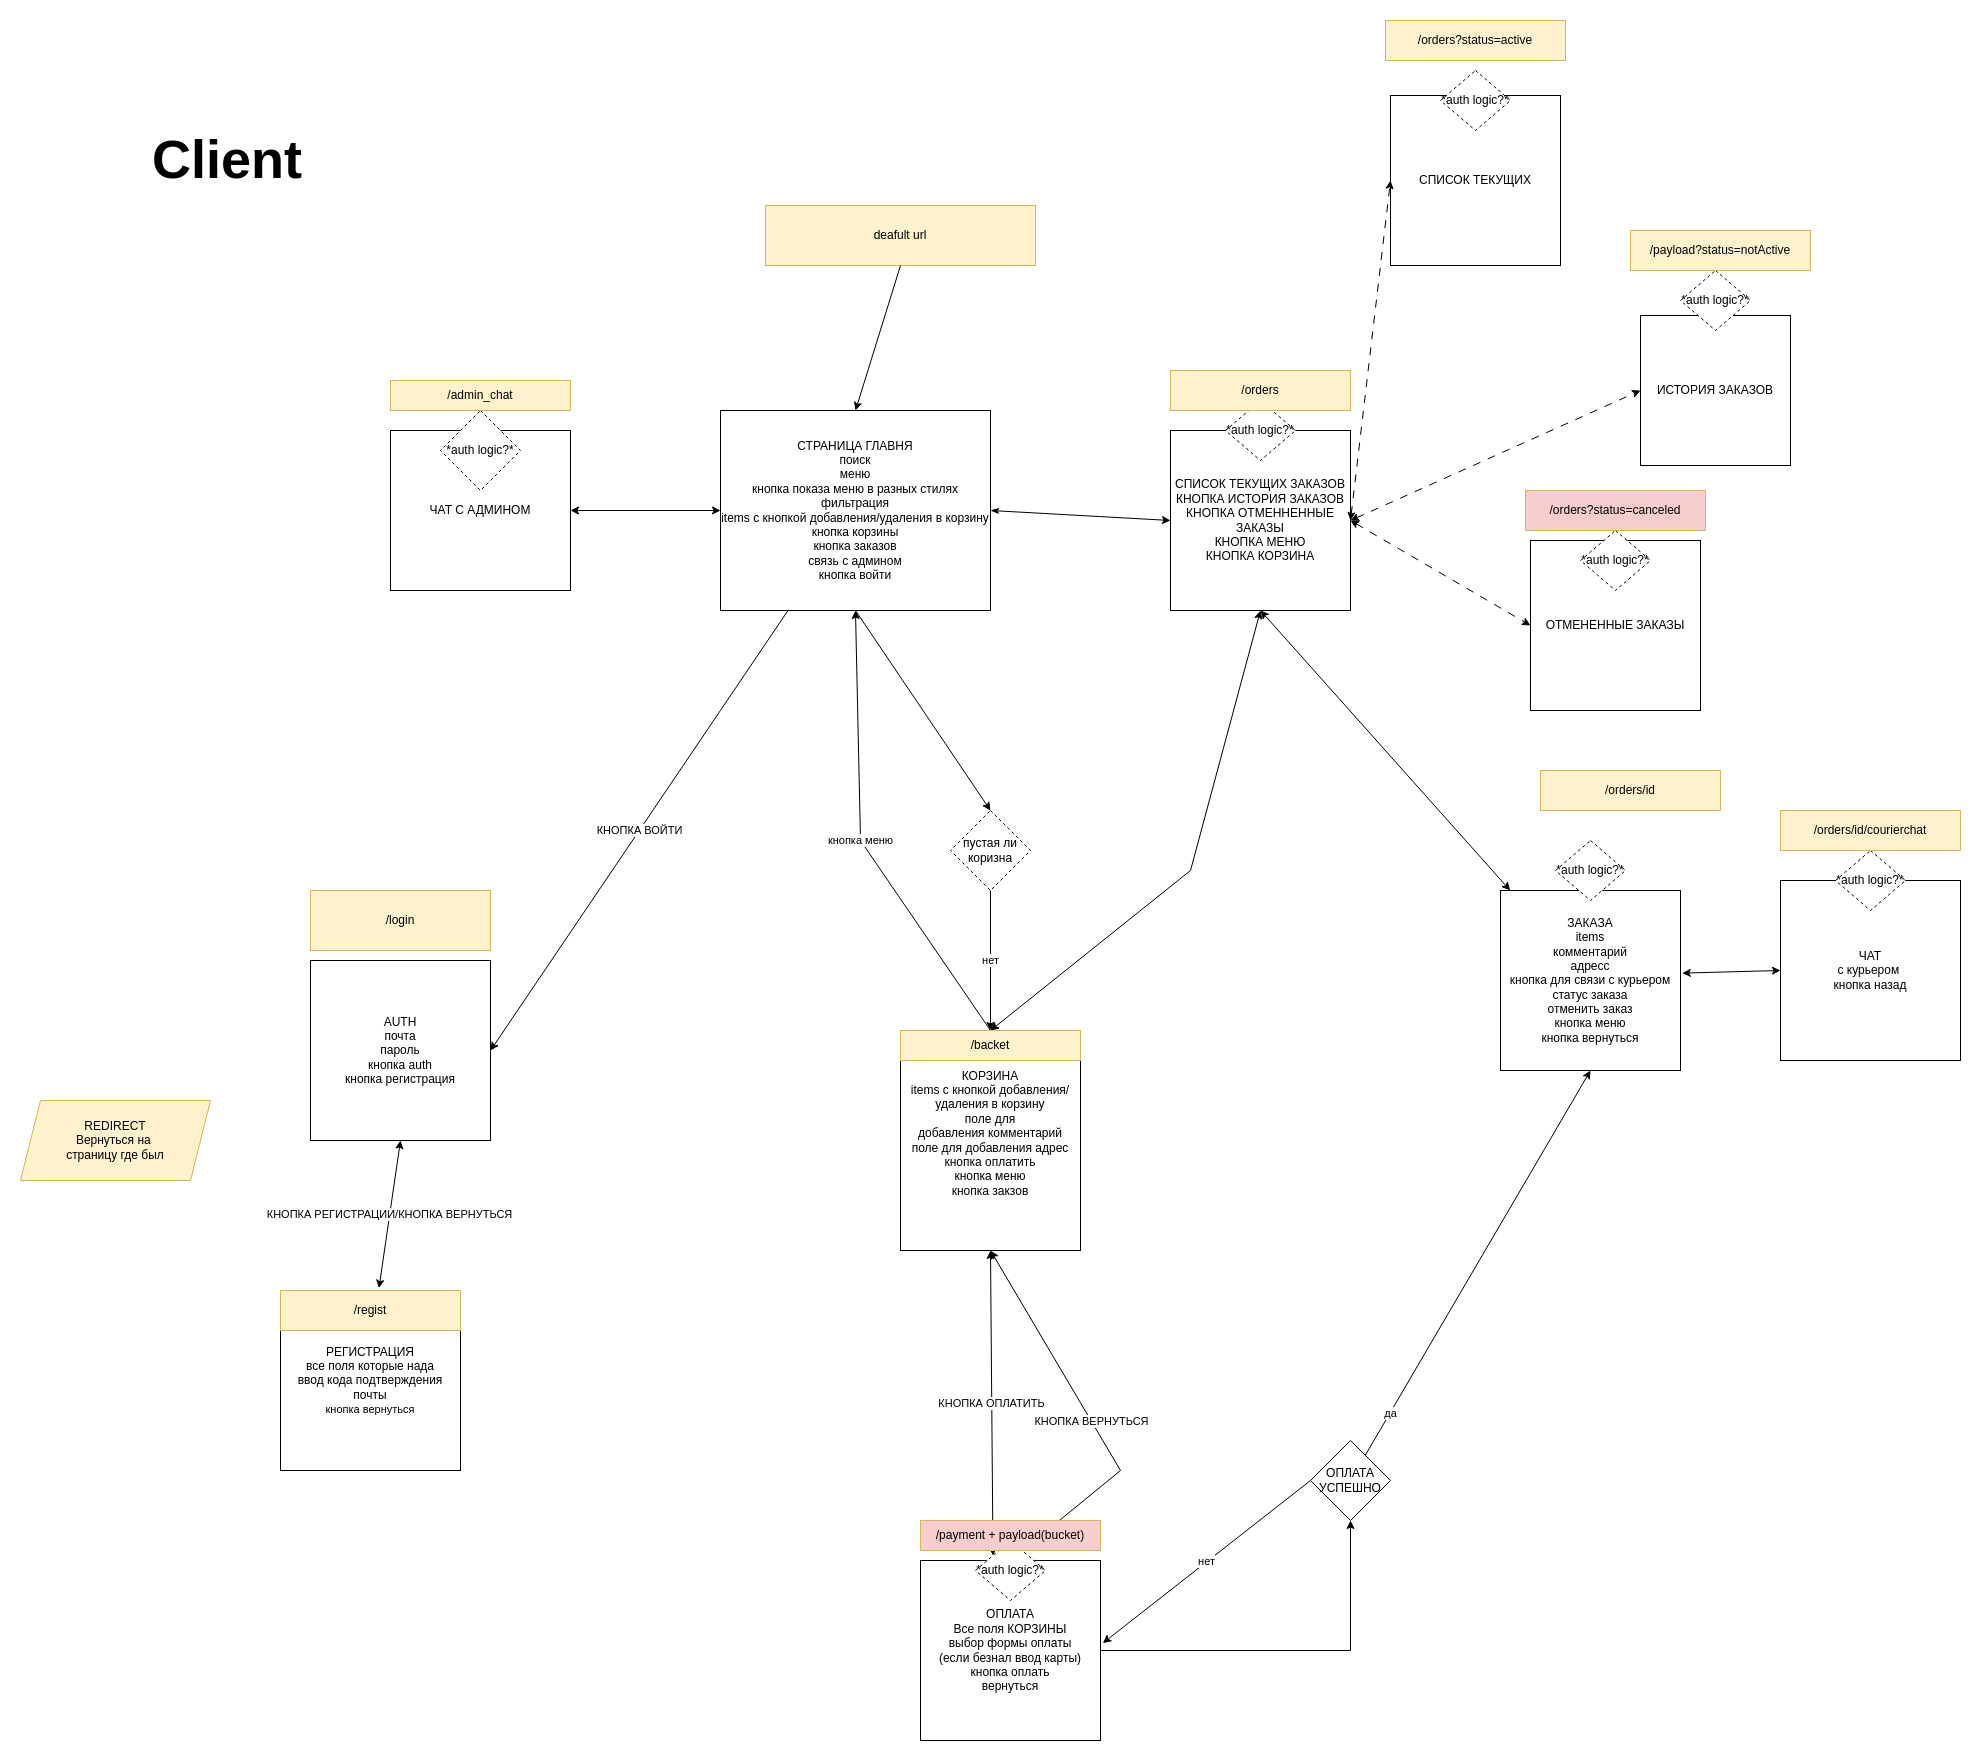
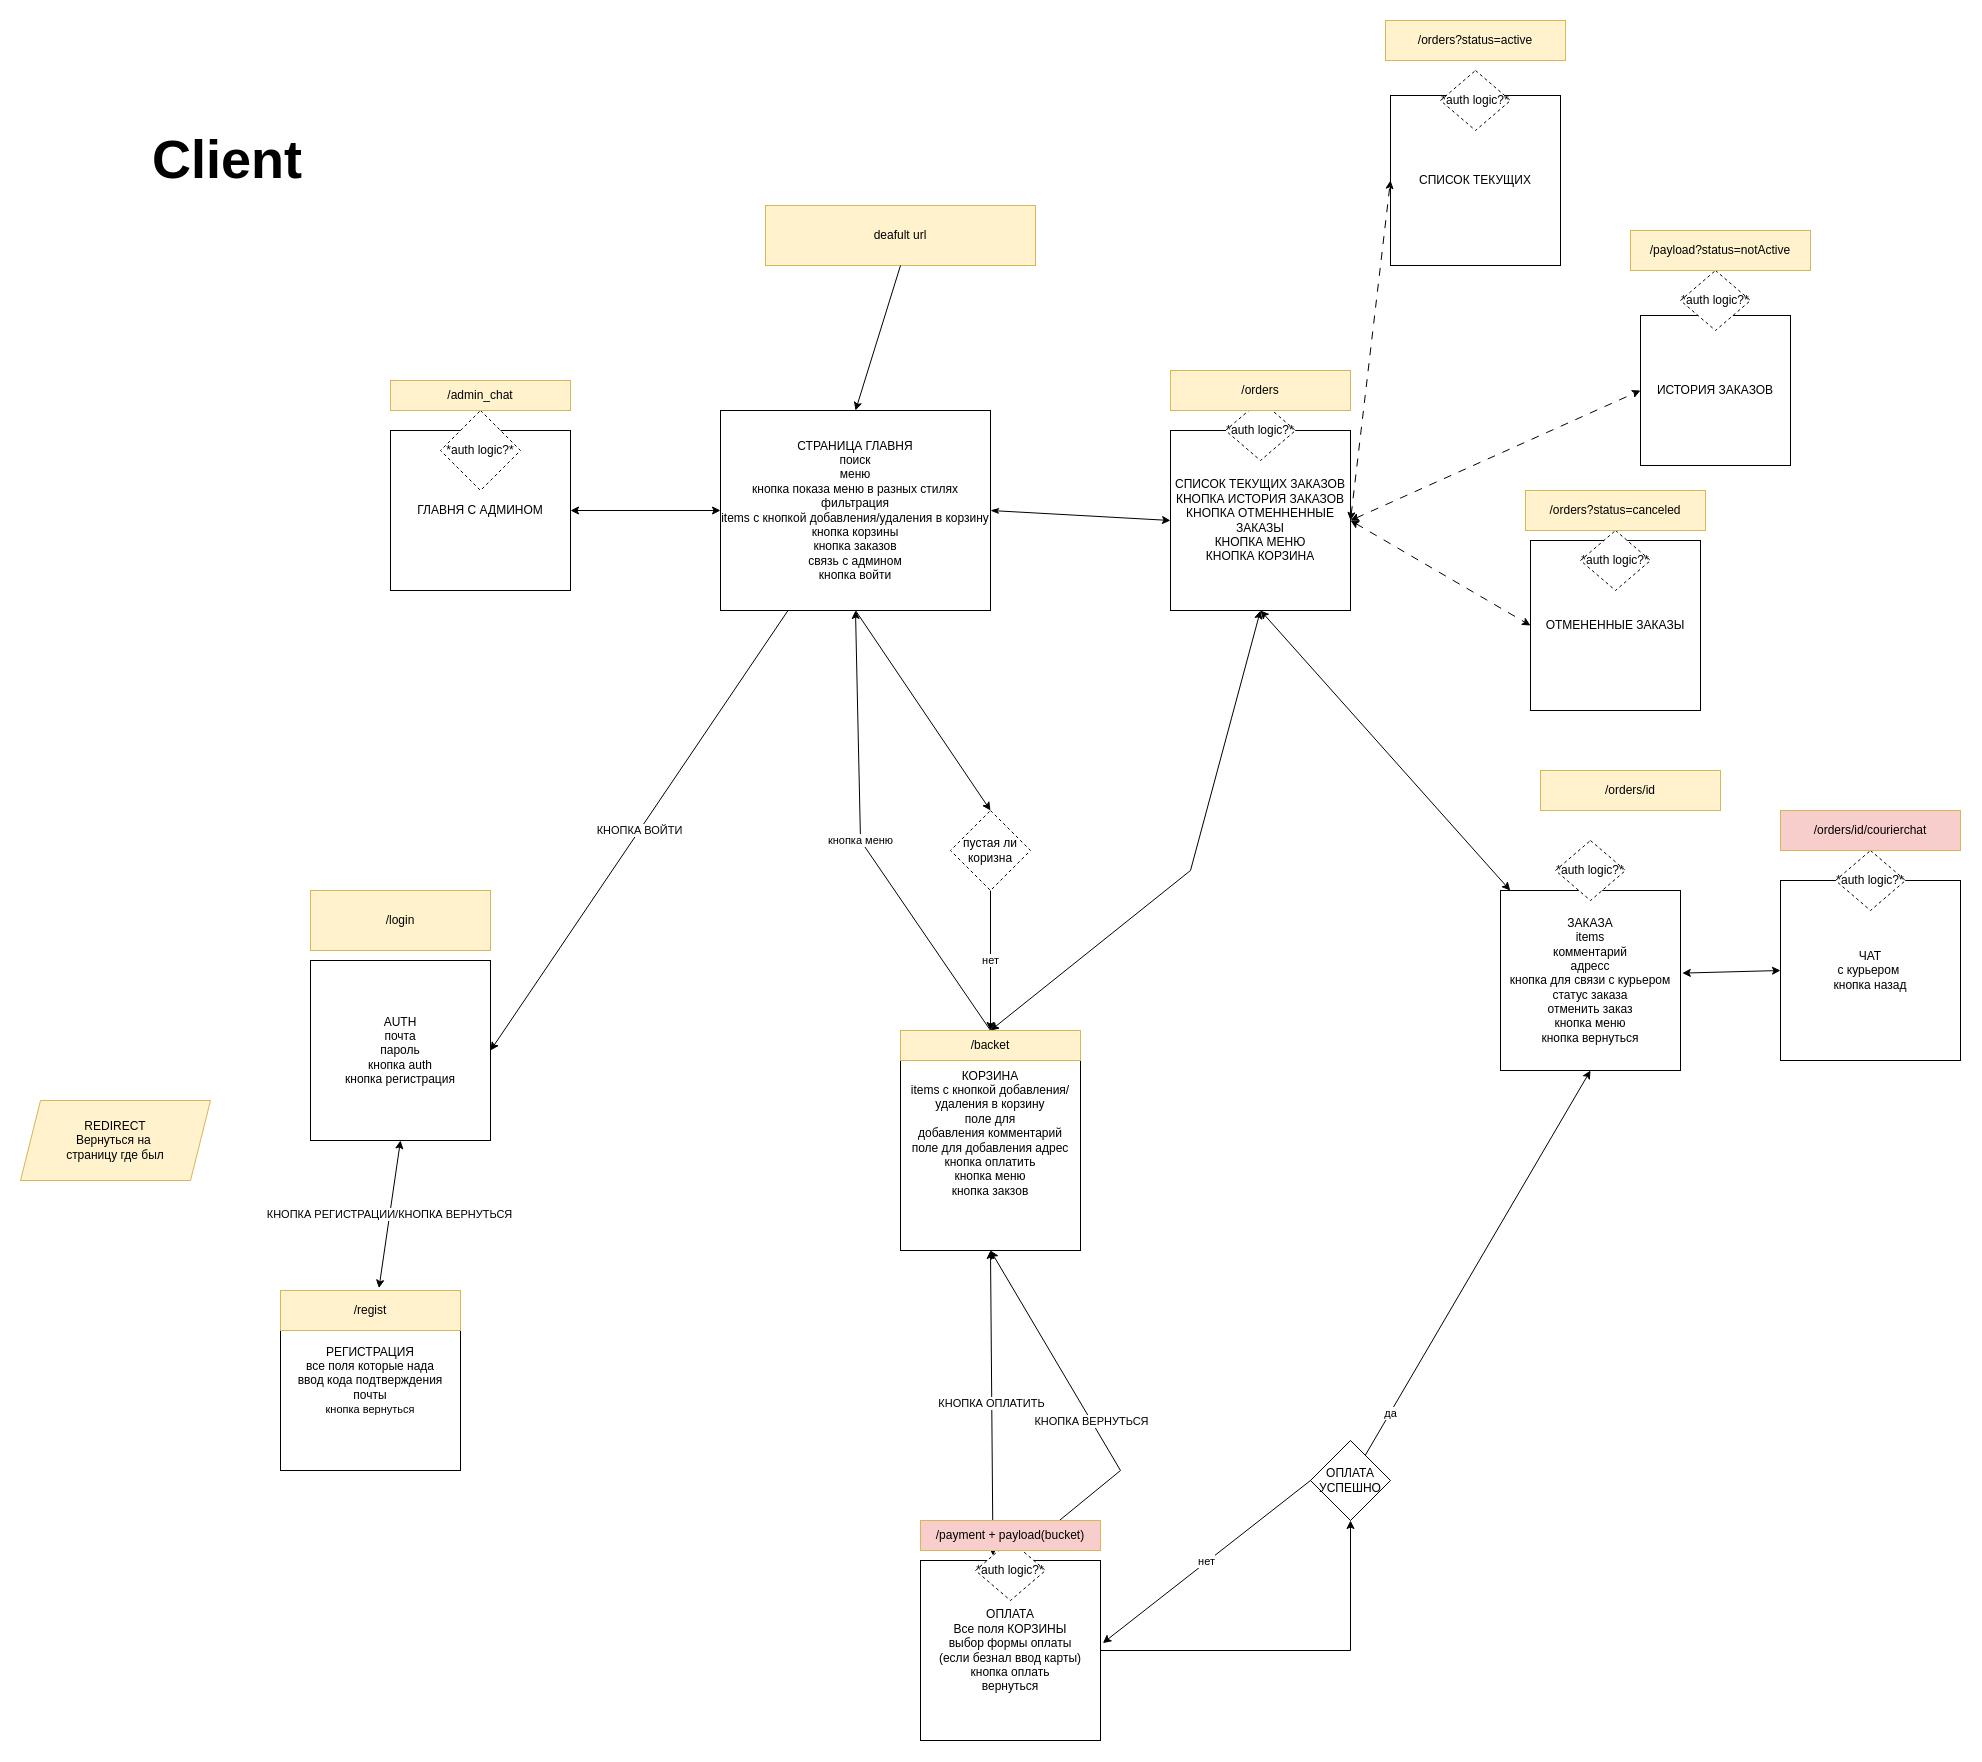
node "ЧАТ С АДМИНОМ": label "ЧАТ С АДМИНОМ" -> "ГЛАВНЯ С АДМИНОМ"
node "/orders?status=canceled": fillcolor #f8cecc -> #fff2cc
node "/orders/id/courierchat": fillcolor #fff2cc -> #f8cecc
